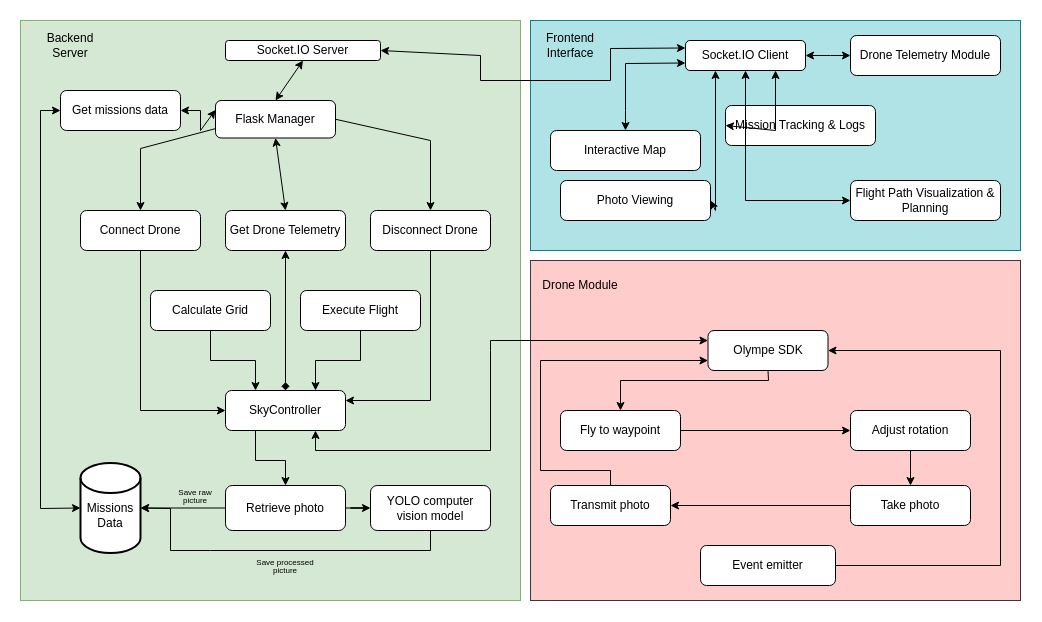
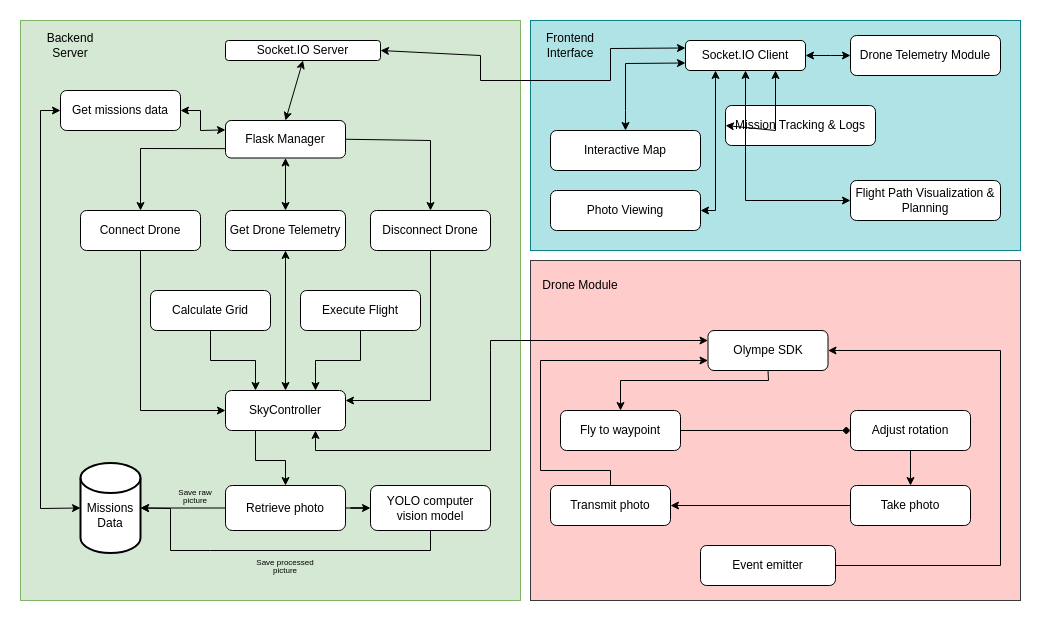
node "Flask Manager": moved (276, 119) -> (286, 139)
node "Photo Viewing": moved (636, 201) -> (626, 211)
edge "Get Drone Telemetry" -- "SkyController": arrowhead diamond -> classic
edge "Fly to waypoint" -> "Adjust rotation": arrowhead classic -> diamond
